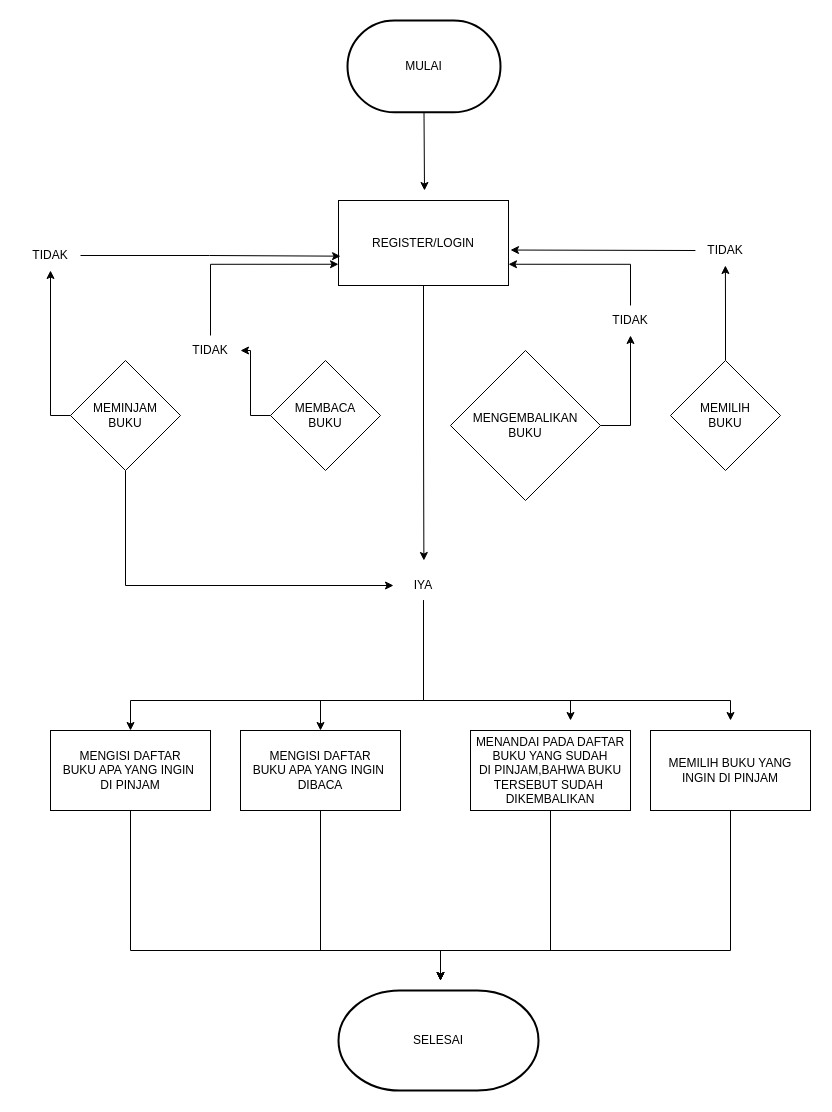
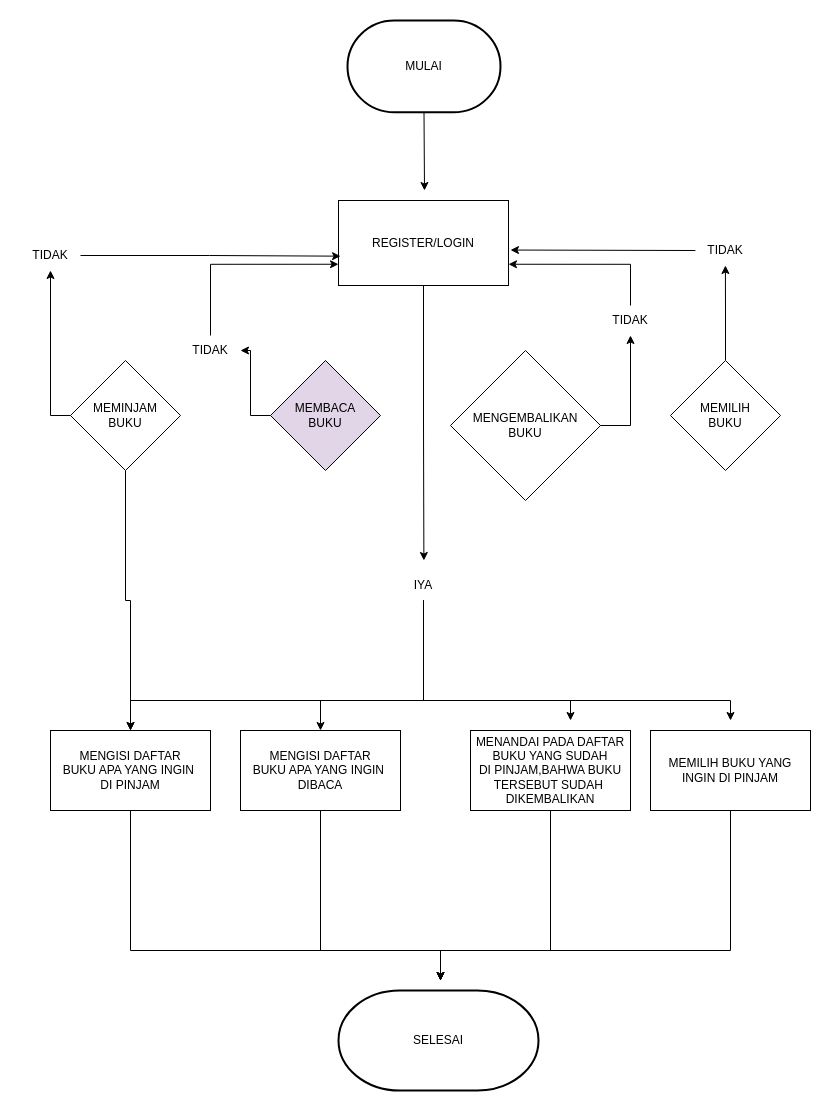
node "MEMBACA BUKU": fillcolor #ffffff -> #e1d5e7
edge "MEMINJAM BUKU" -> "IYA": now "MEMINJAM BUKU" -> "MENGISI DAFTAR BUKU APA YANG INGIN DI PINJAM"
